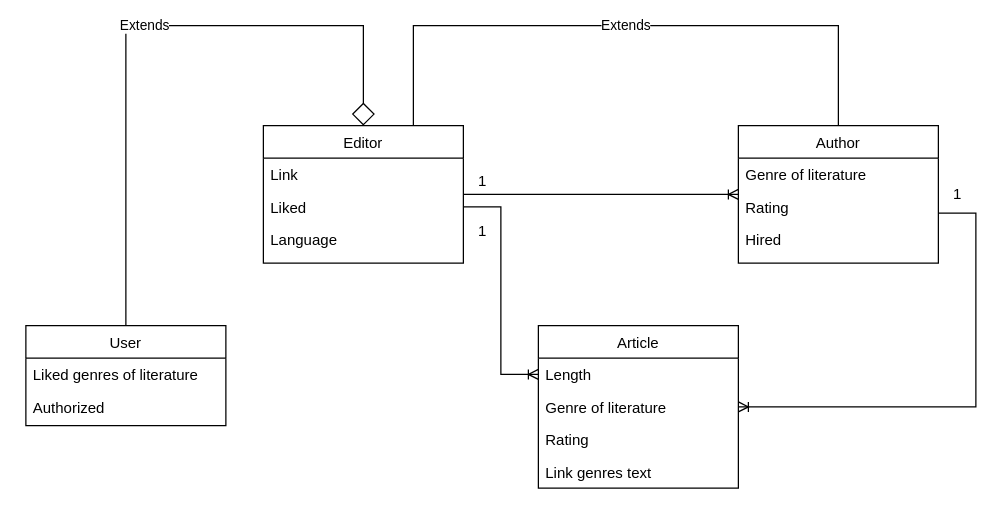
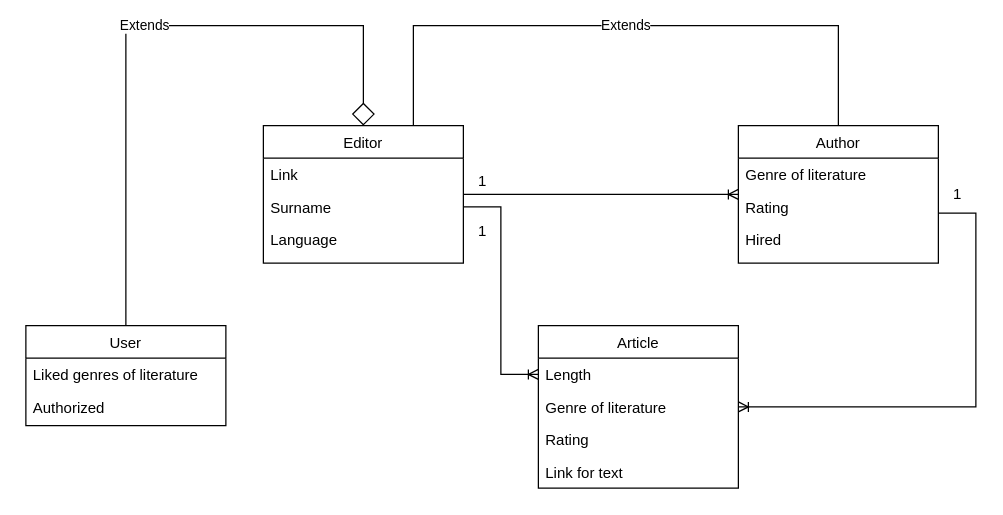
node "Liked": label "Liked" -> "Surname"
node "Link genres text": label "Link genres text" -> "Link for text"
